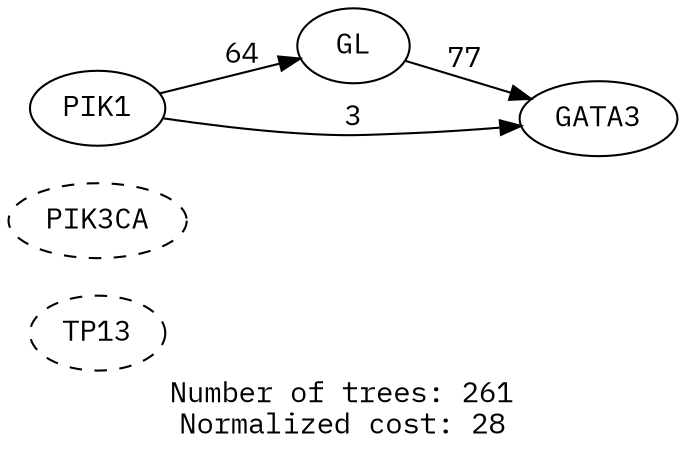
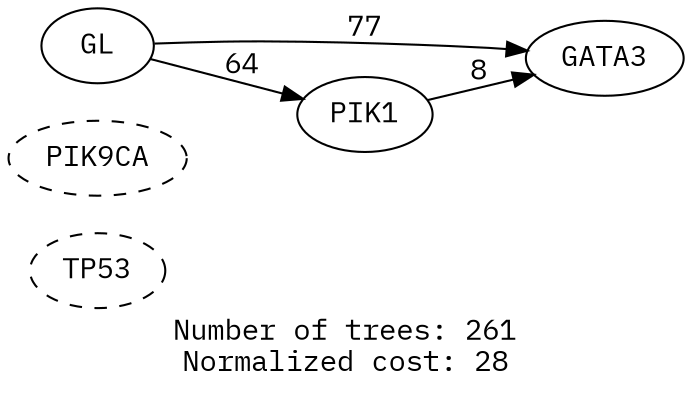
edge "PIK1" -> "GL": reversed
edge "PIK1" -> "GATA3": label "3" -> "8"
node "PIK3CA": label "PIK3CA" -> "PIK9CA"
node "TP13": label "TP13" -> "TP53"
